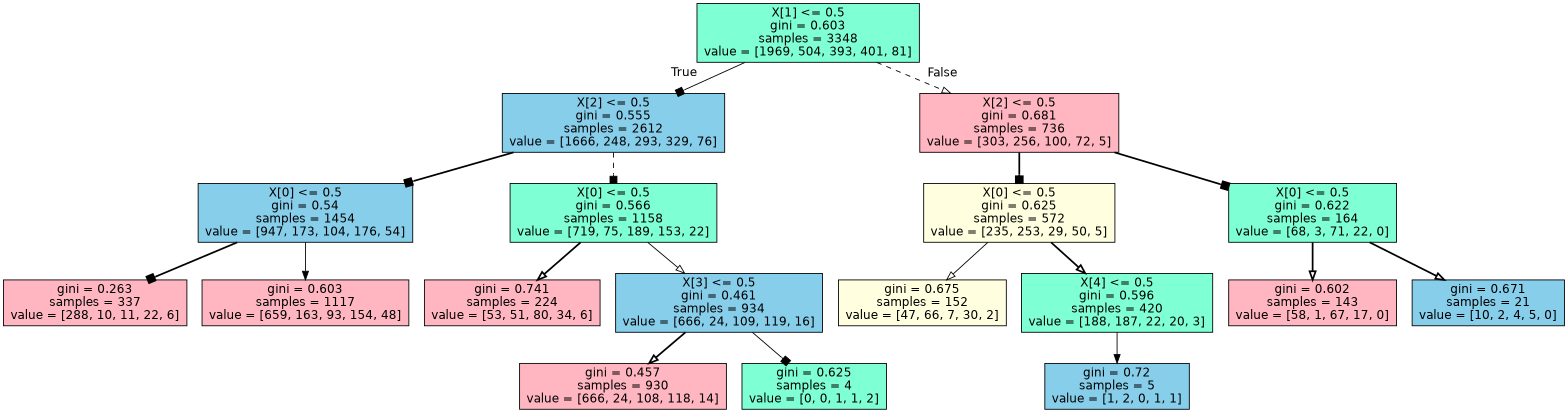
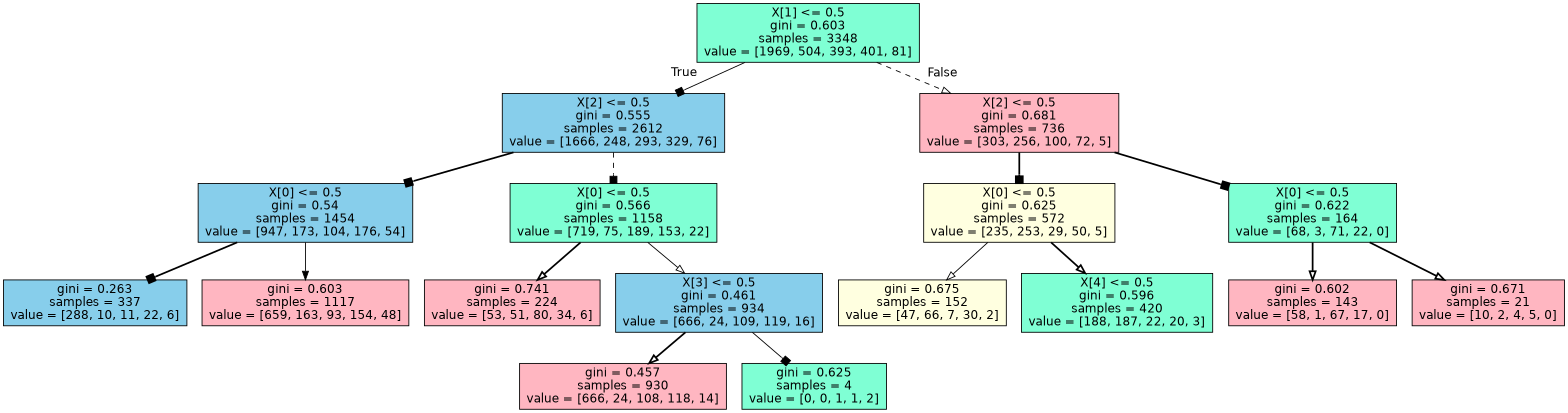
node "gini = 0.263 samples = 337 value = [288, 10, 11, 22, 6]": fillcolor lightpink -> skyblue
node "gini = 0.671 samples = 21 value = [10, 2, 4, 5, 0]": fillcolor skyblue -> lightpink
node "gini = 0.72 samples = 5 value = [1, 2, 0, 1, 1]": removed
